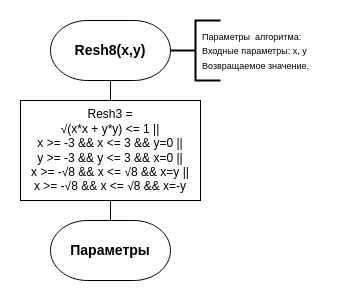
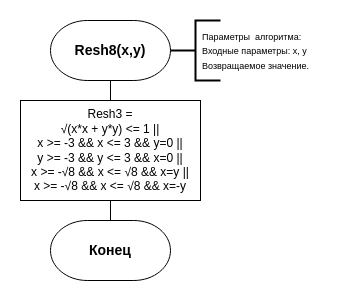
node "Параметры": label "Параметры" -> "Конец"
